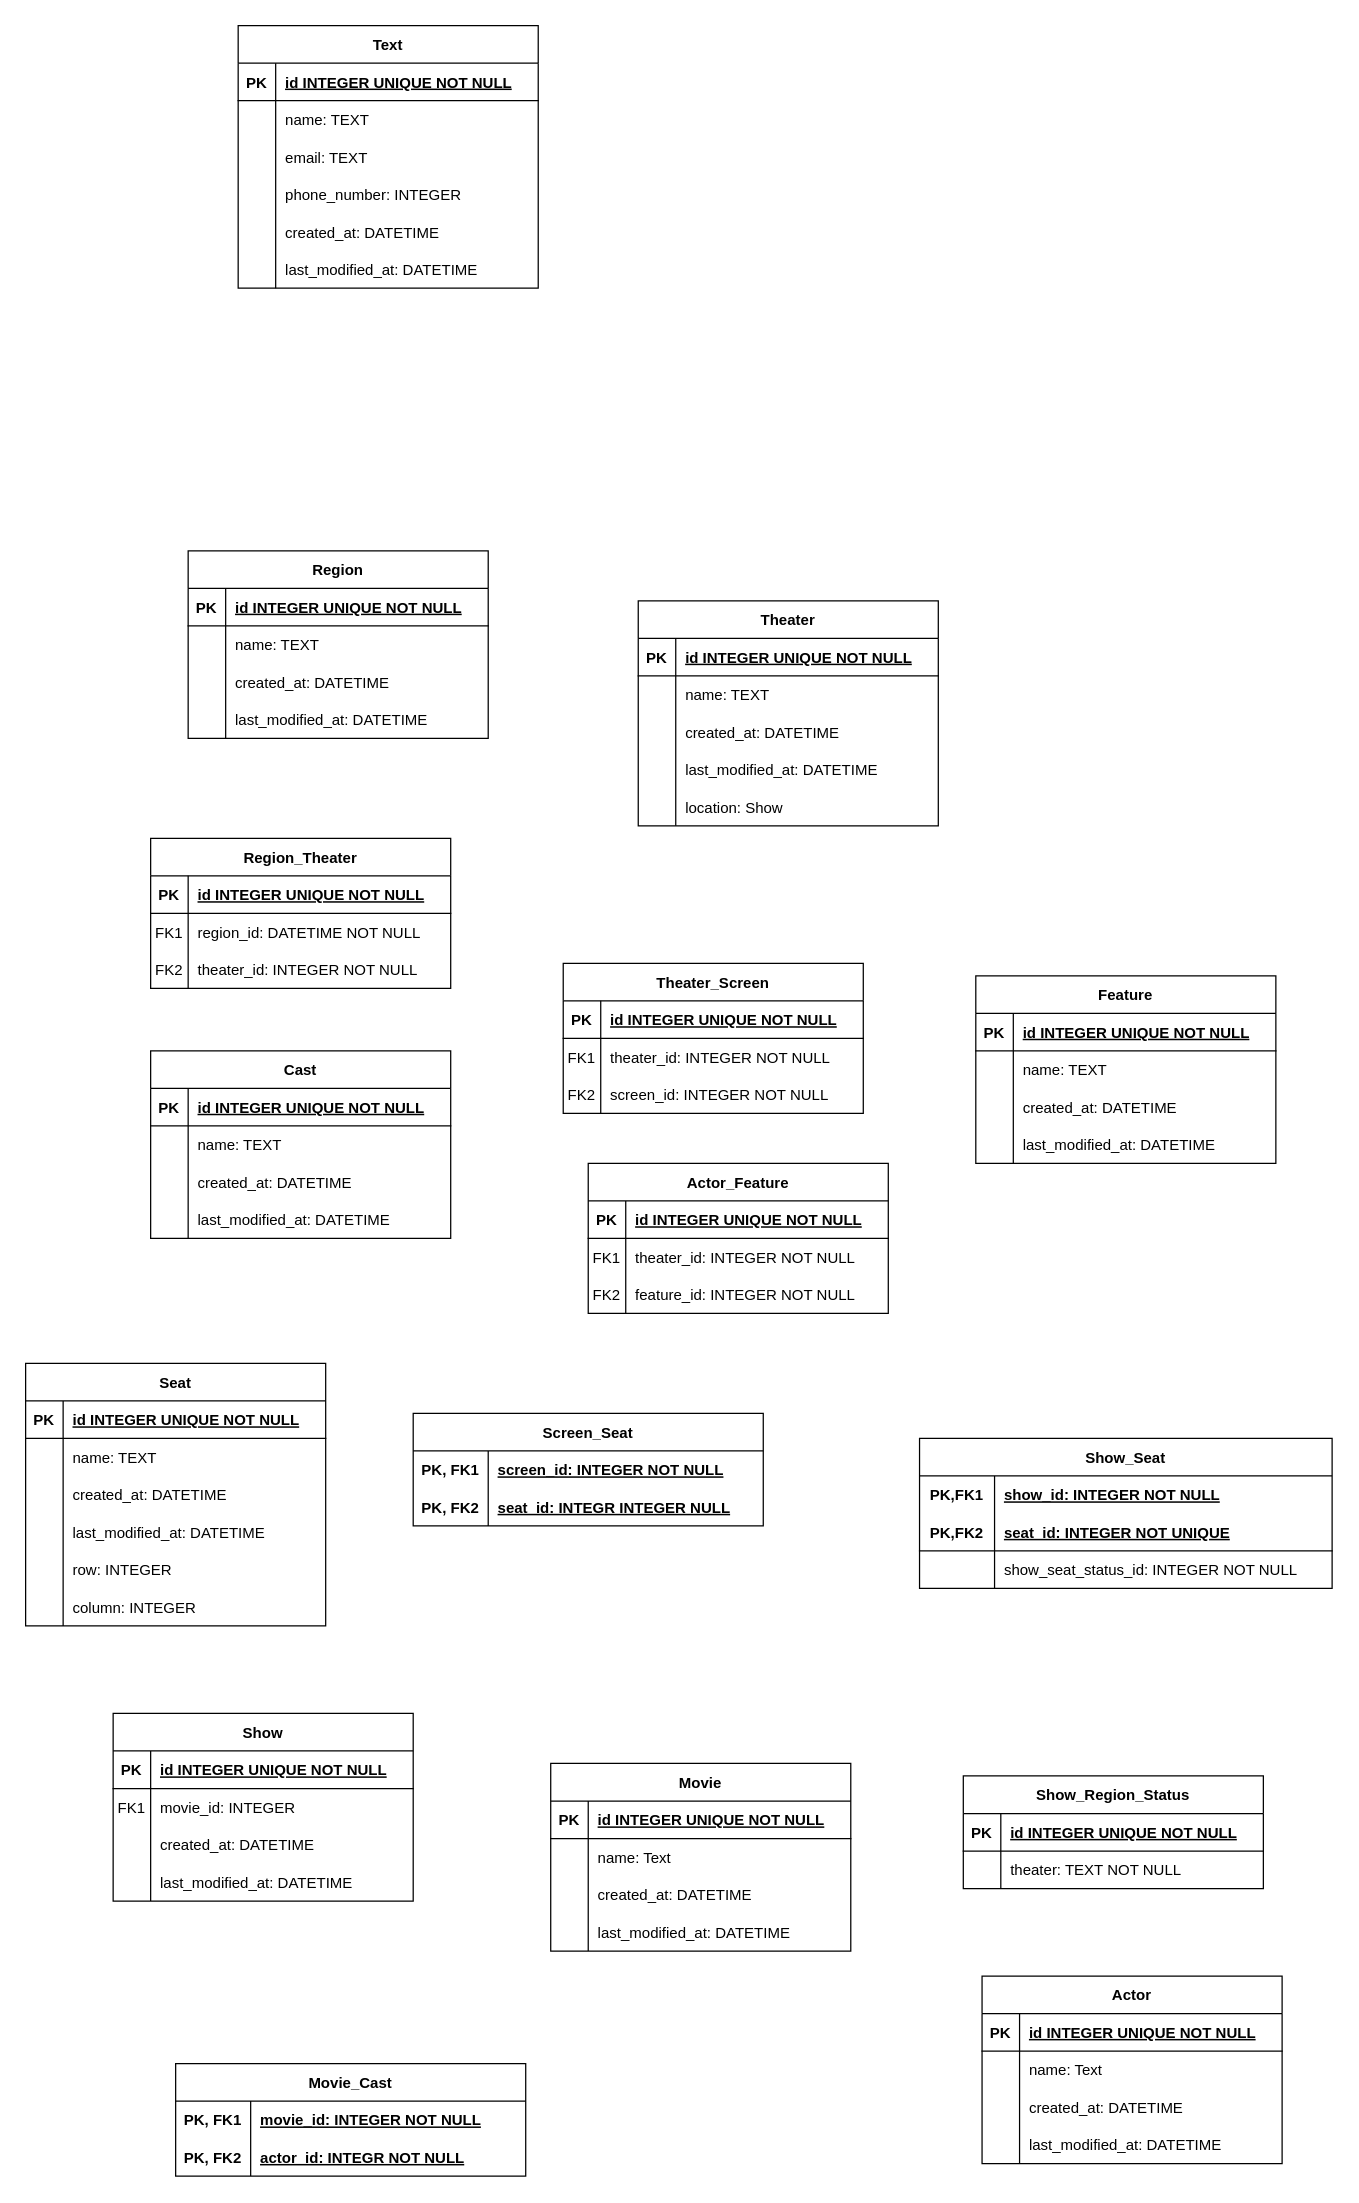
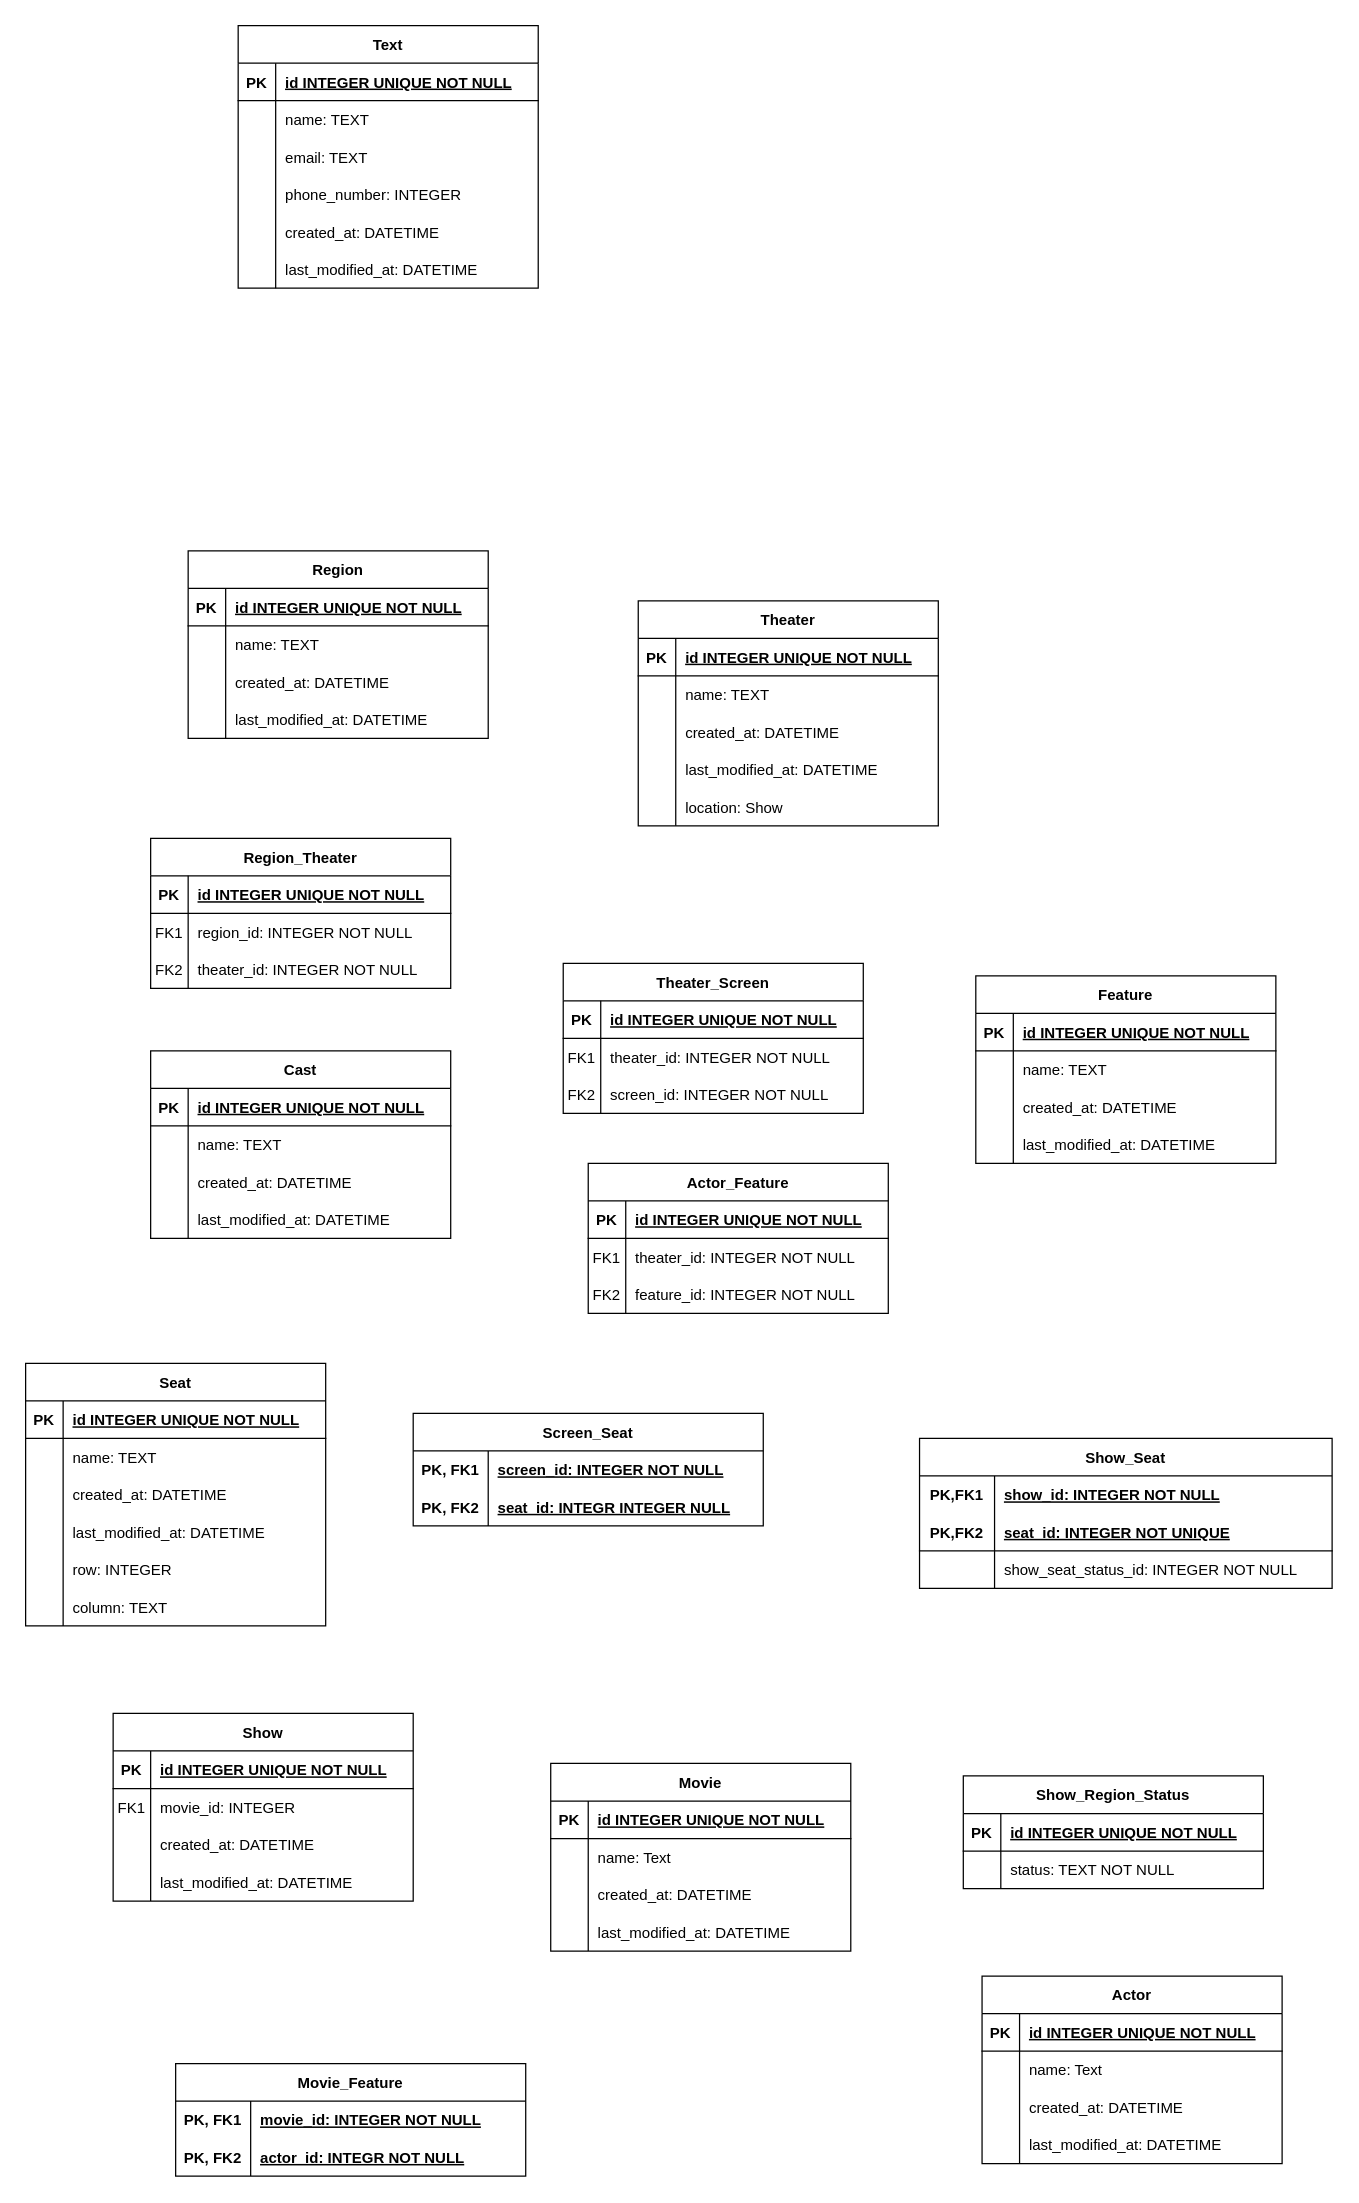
node "region_id: DATETIME NOT NULL": label "region_id: DATETIME NOT NULL" -> "region_id: INTEGER NOT NULL"
node "column: INTEGER": label "column: INTEGER" -> "column: TEXT"
node "theater: TEXT NOT NULL": label "theater: TEXT NOT NULL" -> "status: TEXT NOT NULL"
node "Movie_Cast": label "Movie_Cast" -> "Movie_Feature"
